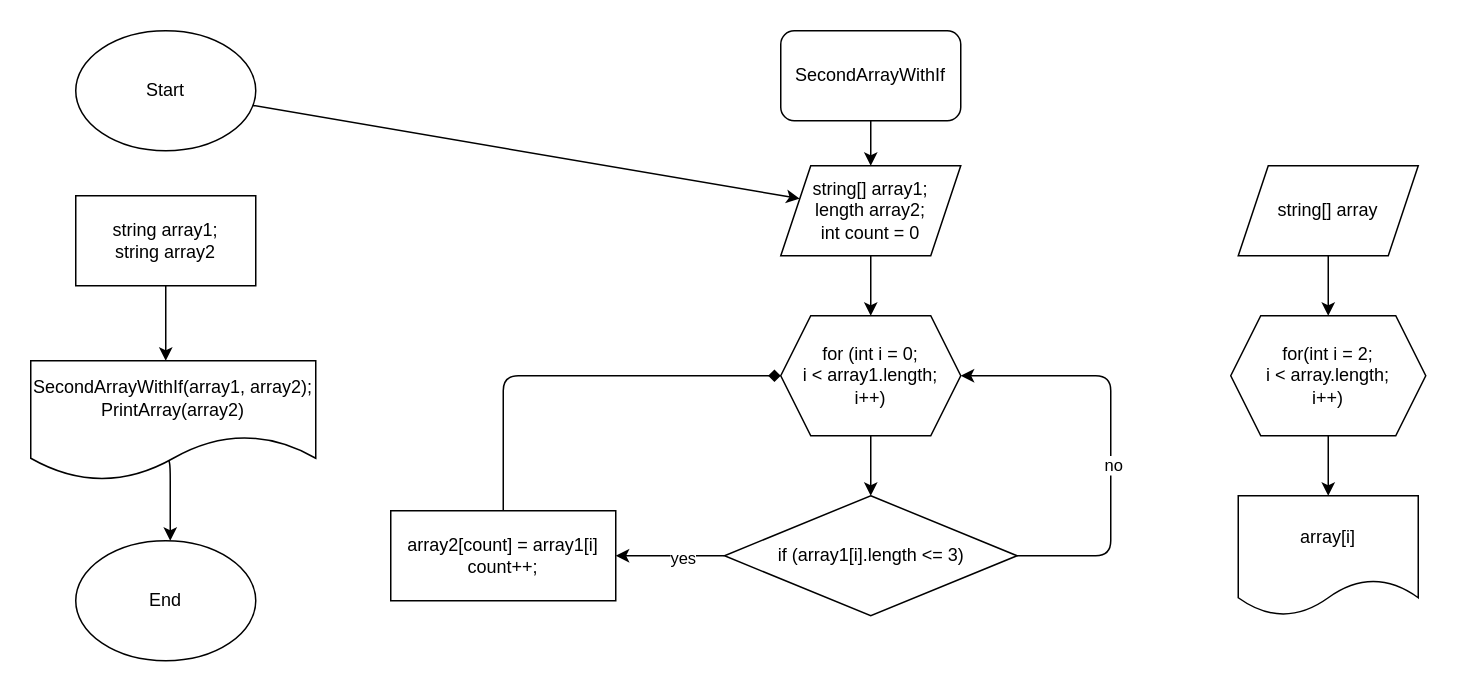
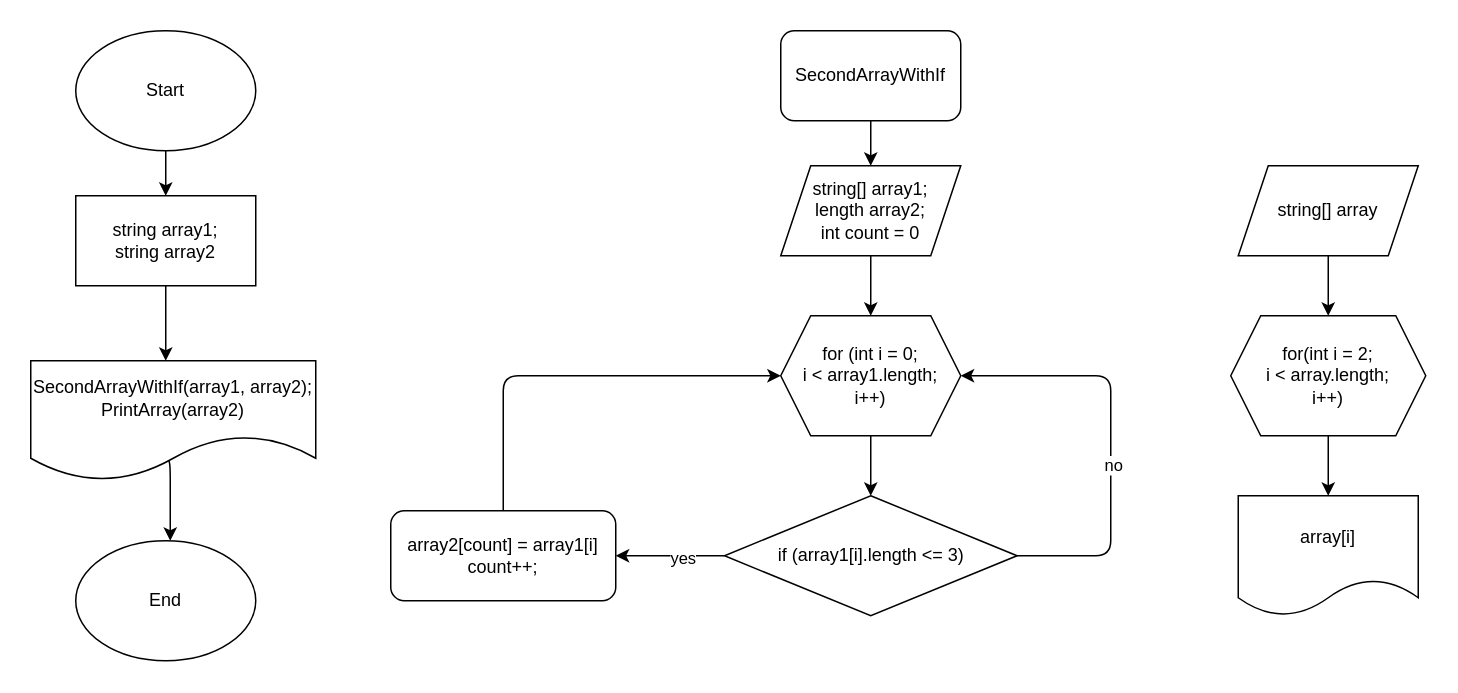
edge "Start" -> "string[] array1; length array2; int count = 0": now "Start" -> "string array1; string array2"
edge "array2[count] = array1[i] count++;" -> "for (int i = 0; i < array1.length; i++)": arrowhead diamond -> classic
node "array2[count] = array1[i] count++;": shape rectangle -> rounded rectangle
